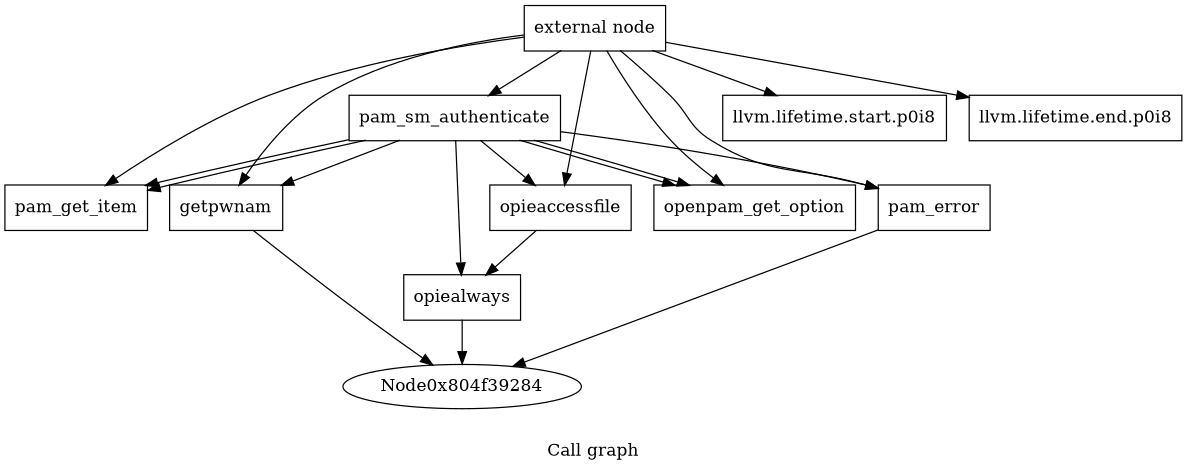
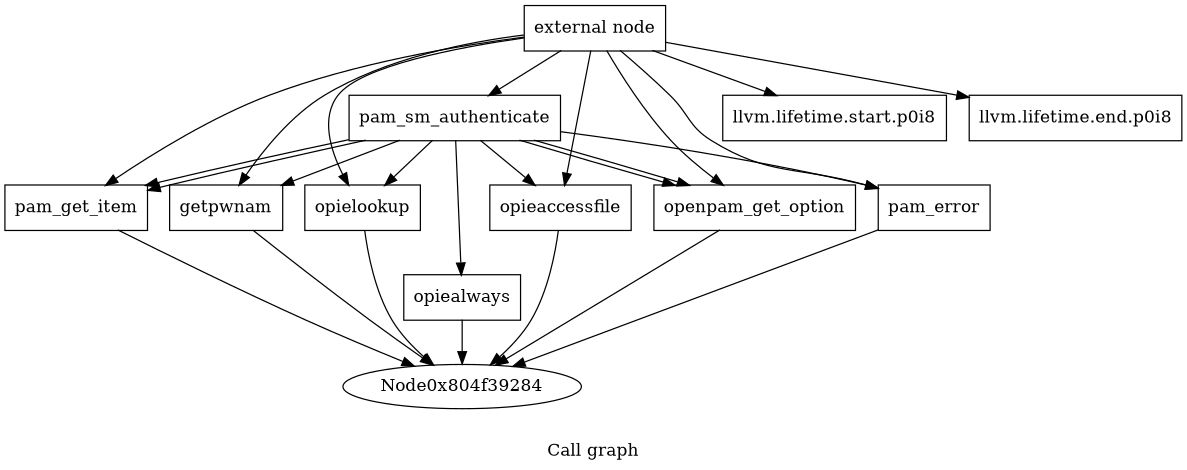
node "opielookup": added
edge "opieaccessfile" -> "opiealways": now "opieaccessfile" -> "Node0x804f39284"
edge "openpam_get_option" -> "Node0x804f39284": added
edge "pam_get_item" -> "Node0x804f39284": added
